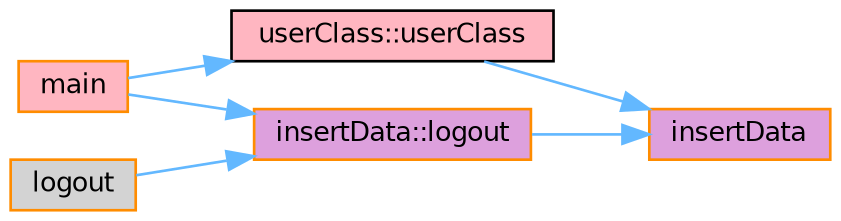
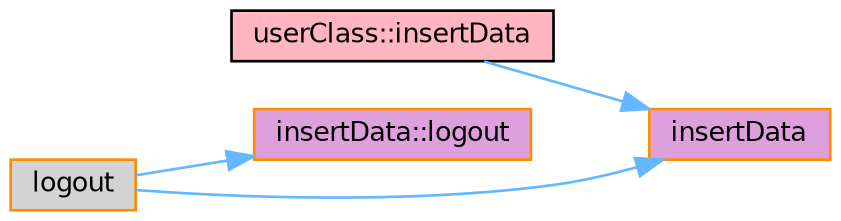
node "userClass::userClass": label "userClass::userClass" -> "userClass::insertData"
node "main": removed
edge "insertData::logout" -> "insertData": now "logout" -> "insertData"
